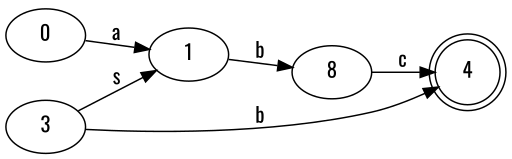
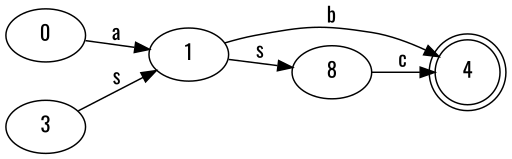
edge "1" -> "8": label "b" -> "s"
edge "3" -> "4": now "1" -> "4"
